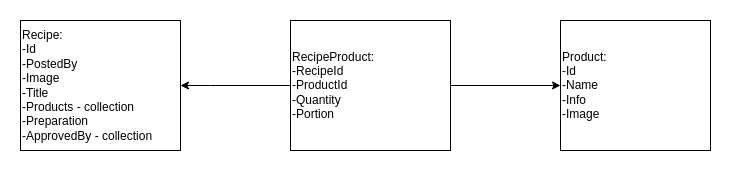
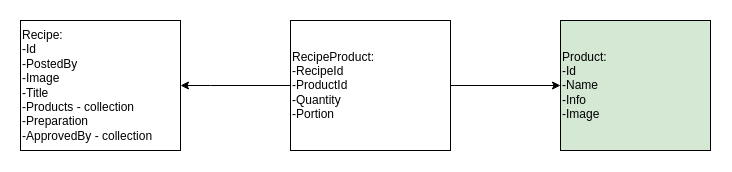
node "Product: -Id -Name -Info -Image": fillcolor #ffffff -> #d5e8d4
